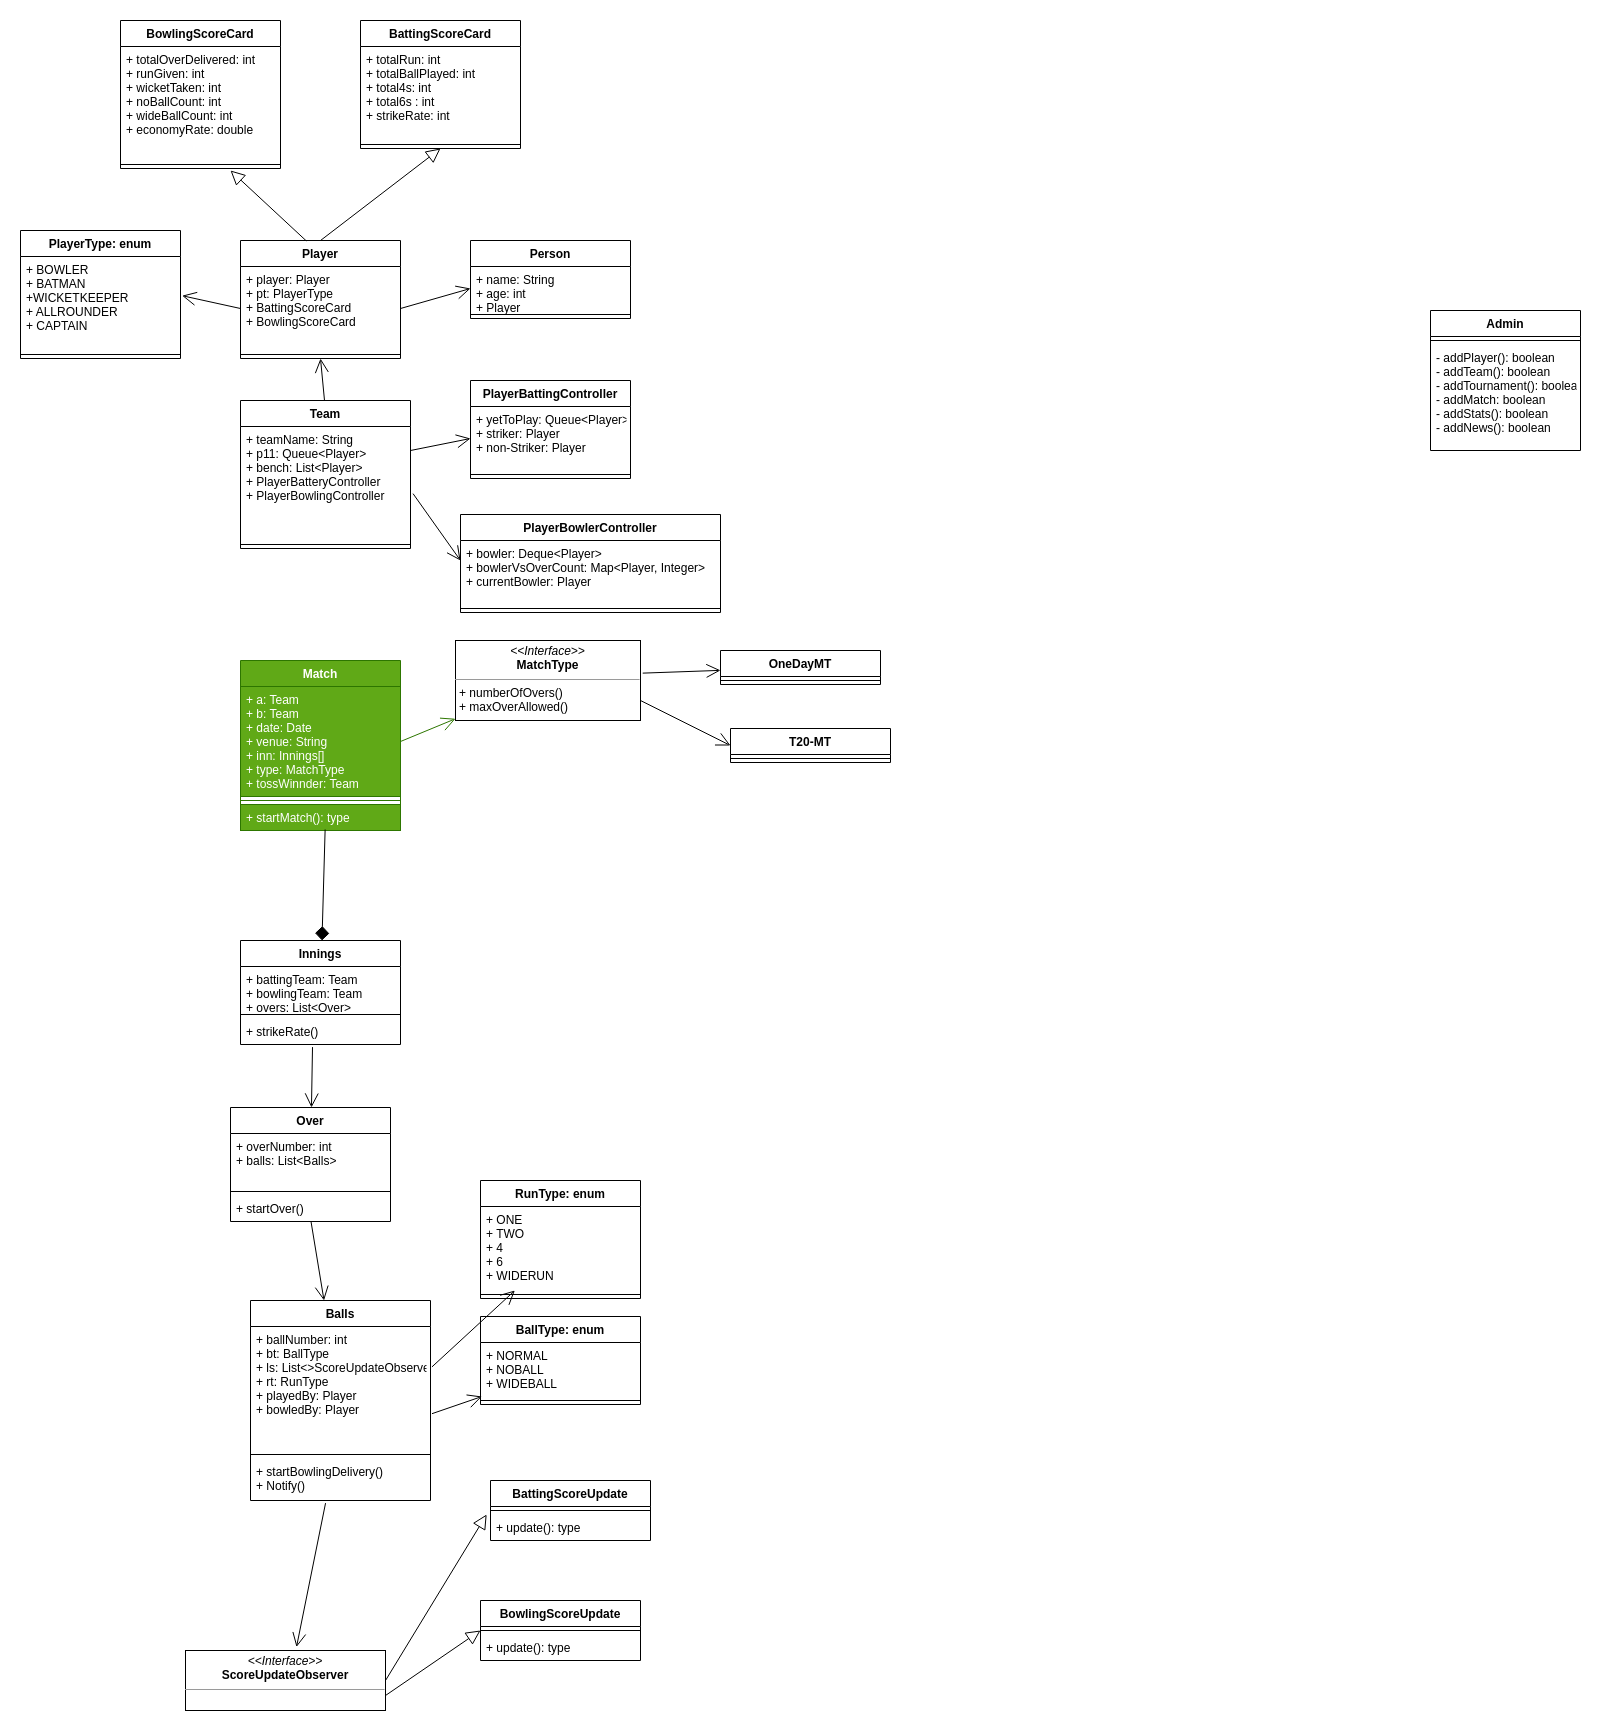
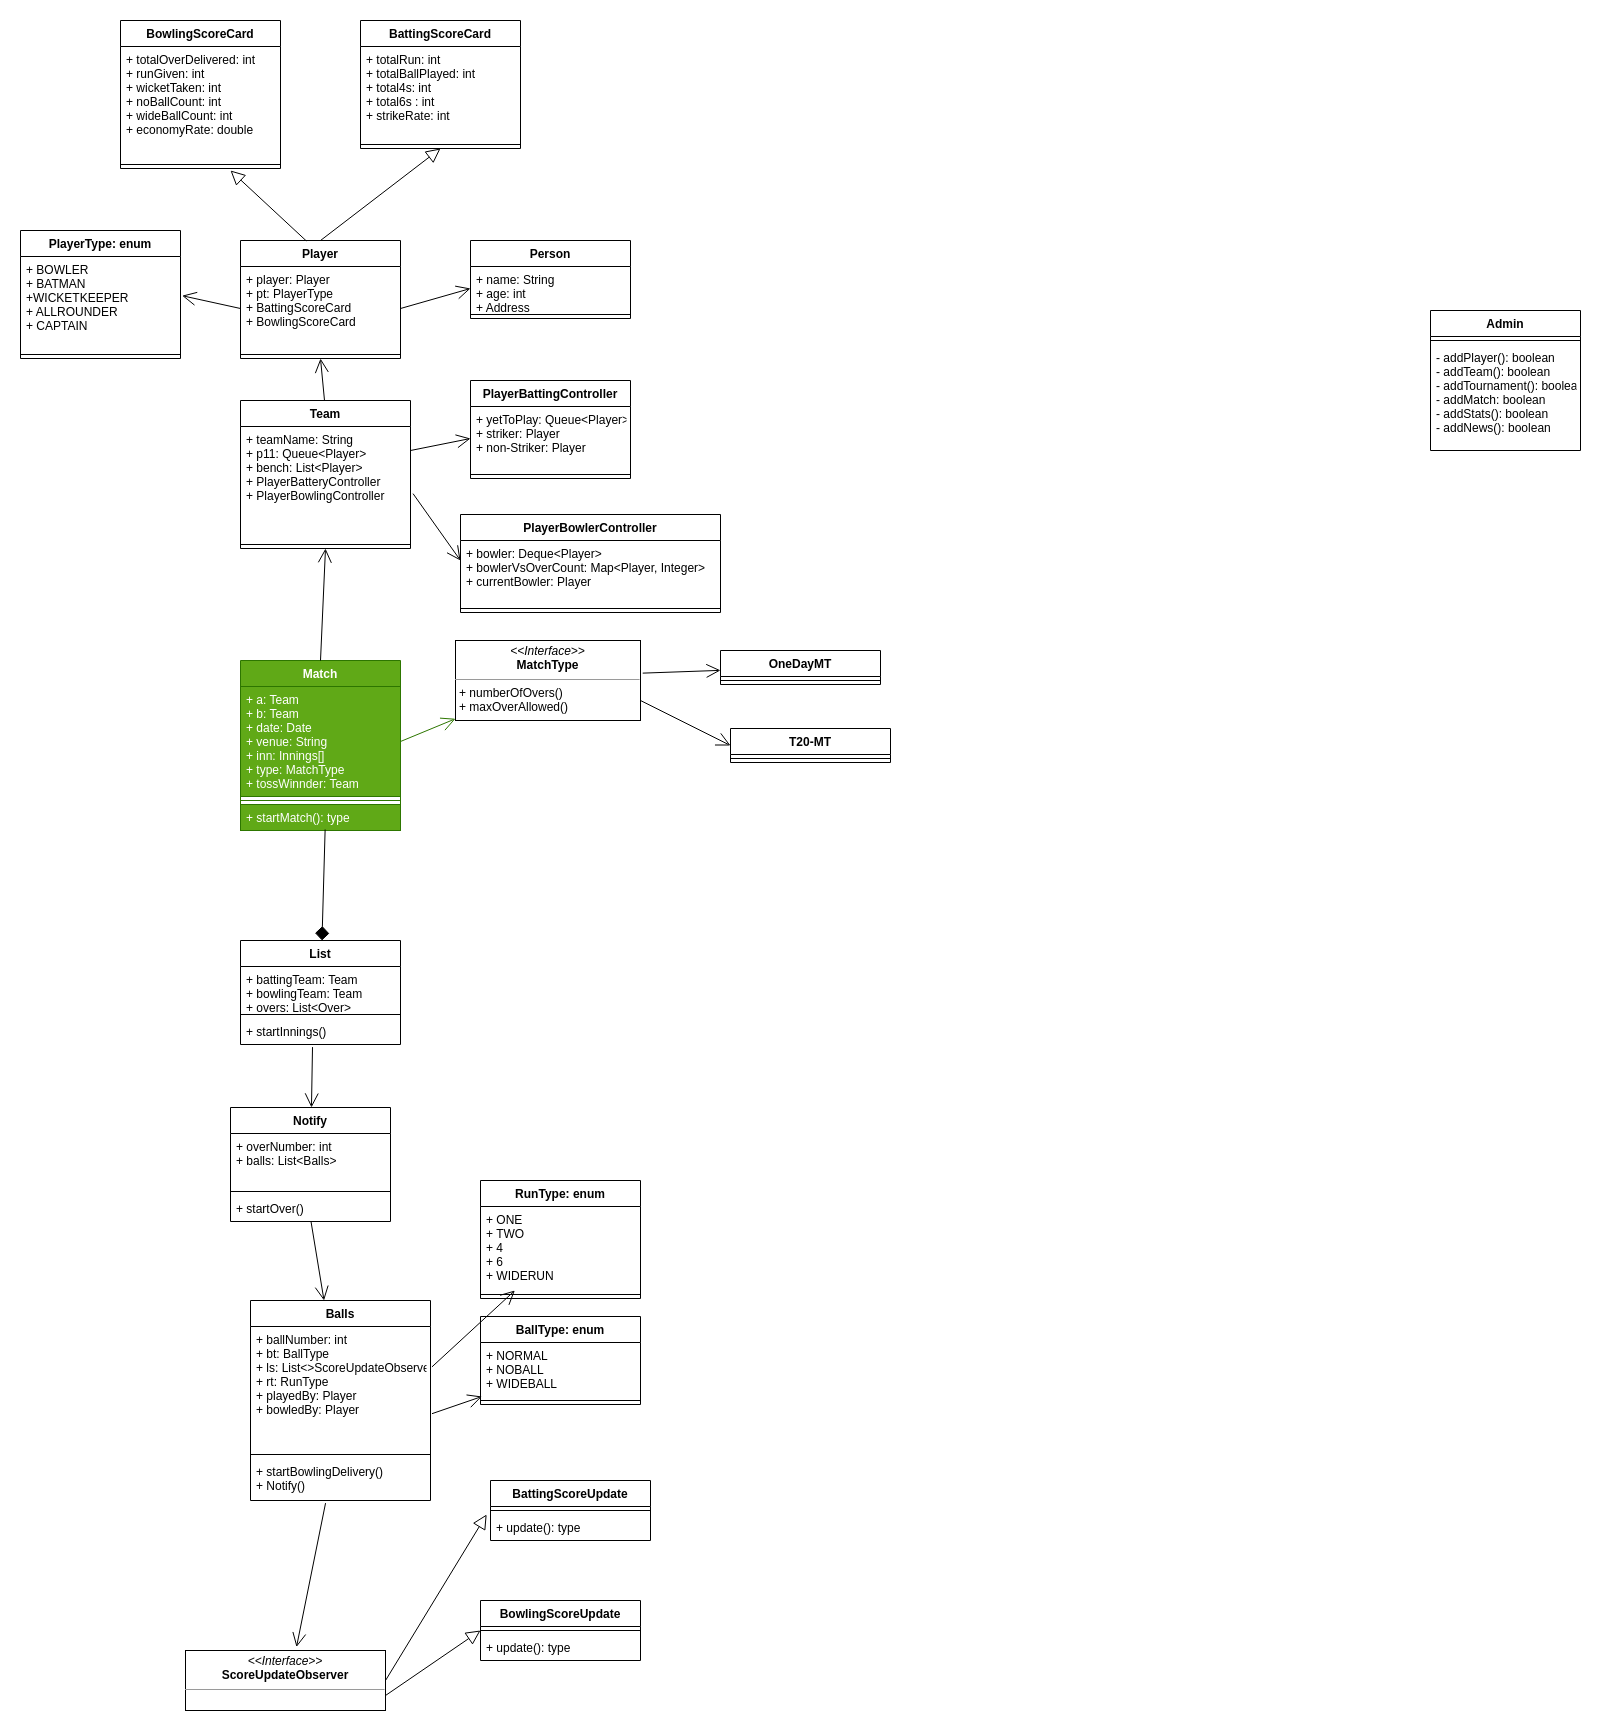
node "+ name: String + age: int + Player": label "+ name: String + age: int + Player" -> "+ name: String + age: int + Address"
edge "Match" -> "Team": added
node "Innings": label "Innings" -> "List"
node "+ strikeRate()": label "+ strikeRate()" -> "+ startInnings()"
node "Over": label "Over" -> "Notify"
